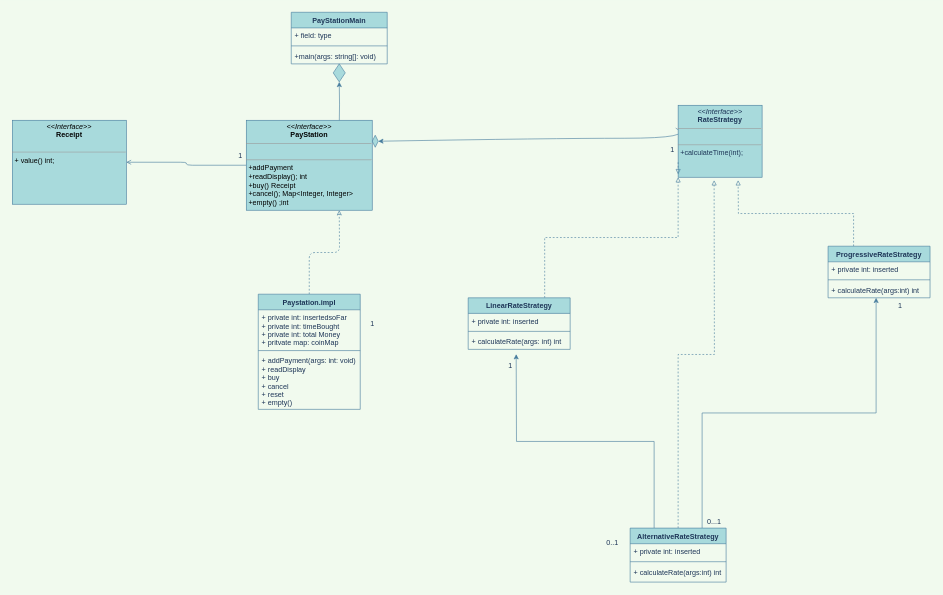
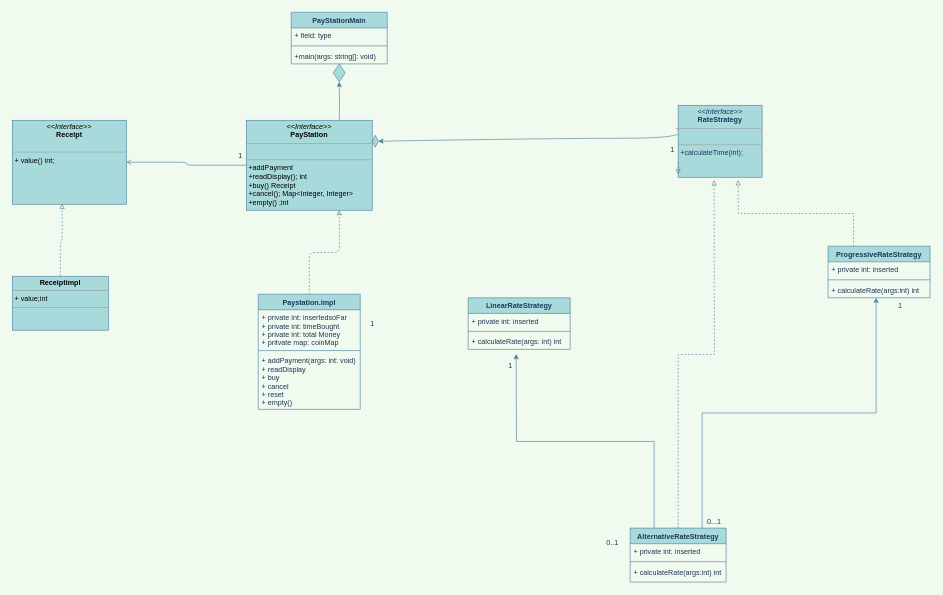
edge "LinearRateStrategy" -> "<<Interface>> RateStrategy +calculateTime(int);": removed
edge "Receiptimpl + value;int" -> "<<Interface>> Receipt + value() int;": added
node "Receiptimpl + value;int": added
